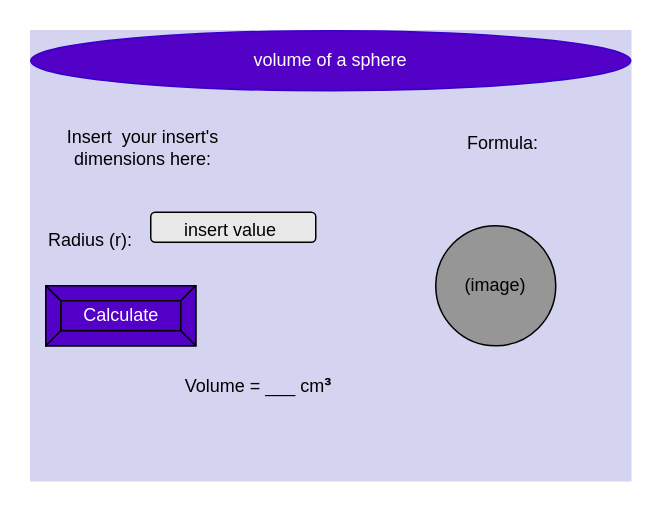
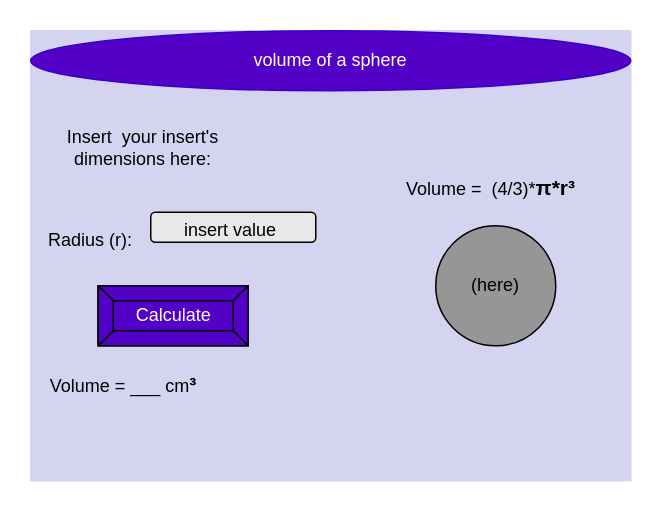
node "Formula:": removed
node "Volume = (4/3)*π*r³": added
node "(image)": label "(image)" -> "(here)"
node "Calculate": moved (121, 316) -> (173, 316)
node "Volume = ___ cm³": moved (259, 385) -> (124, 385)
